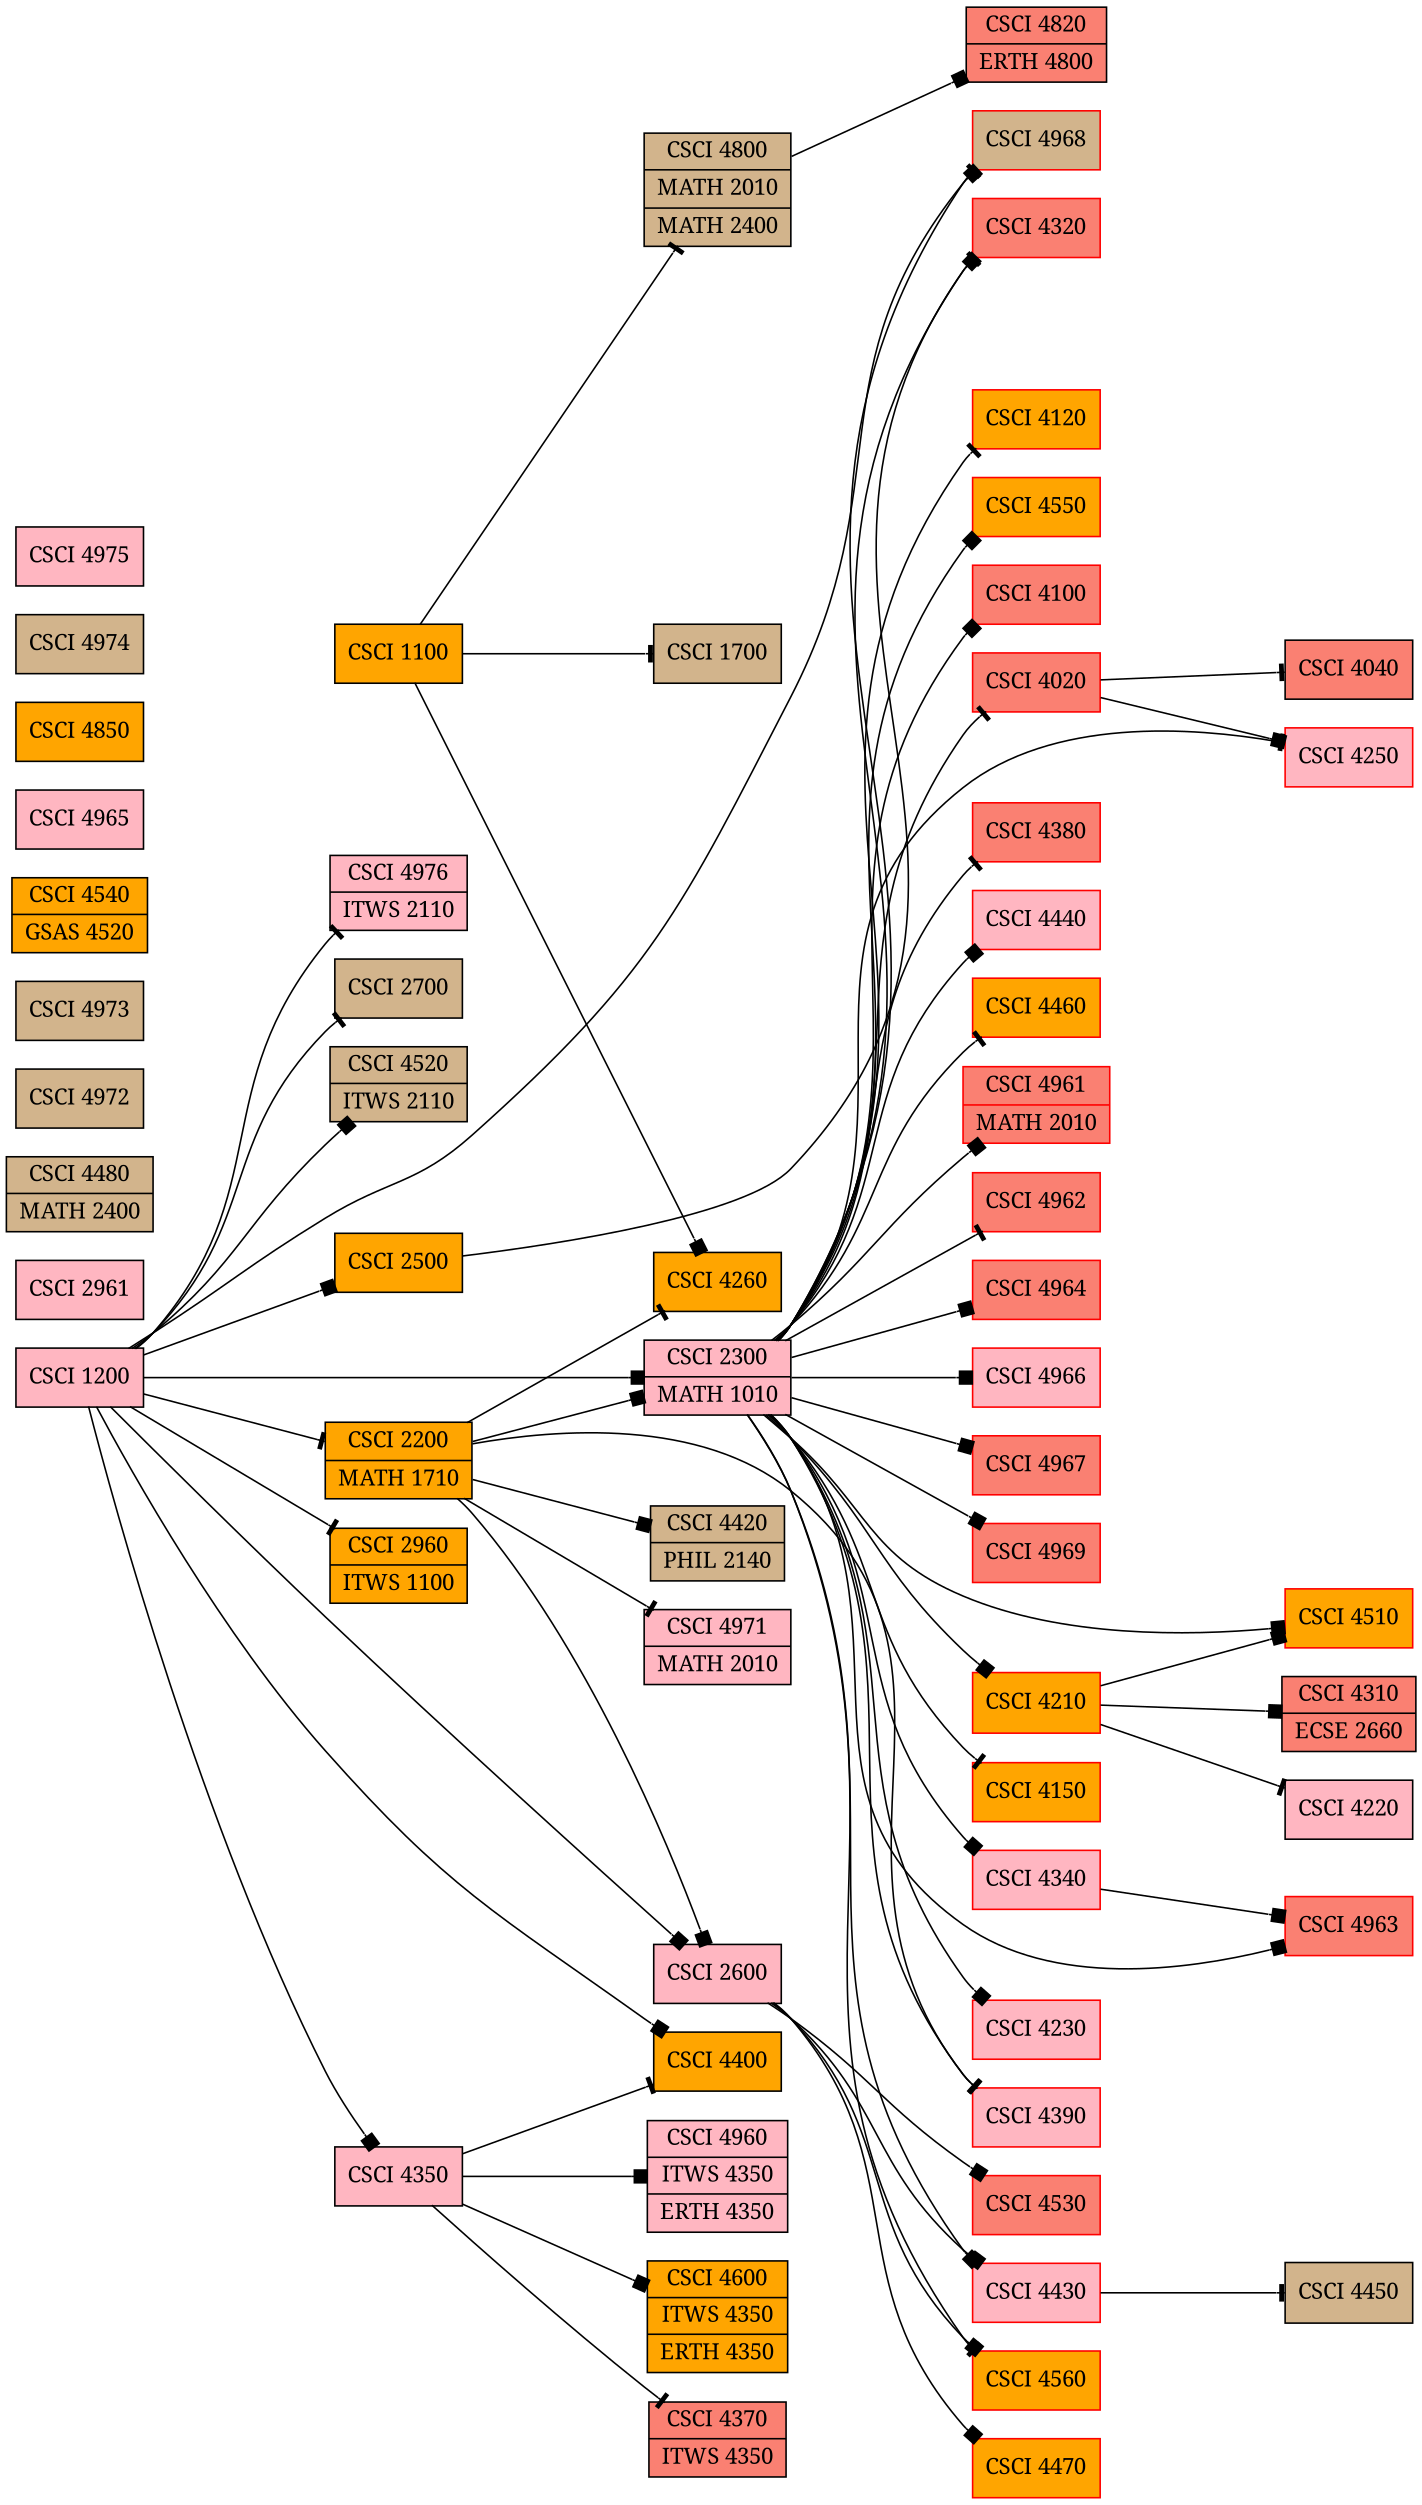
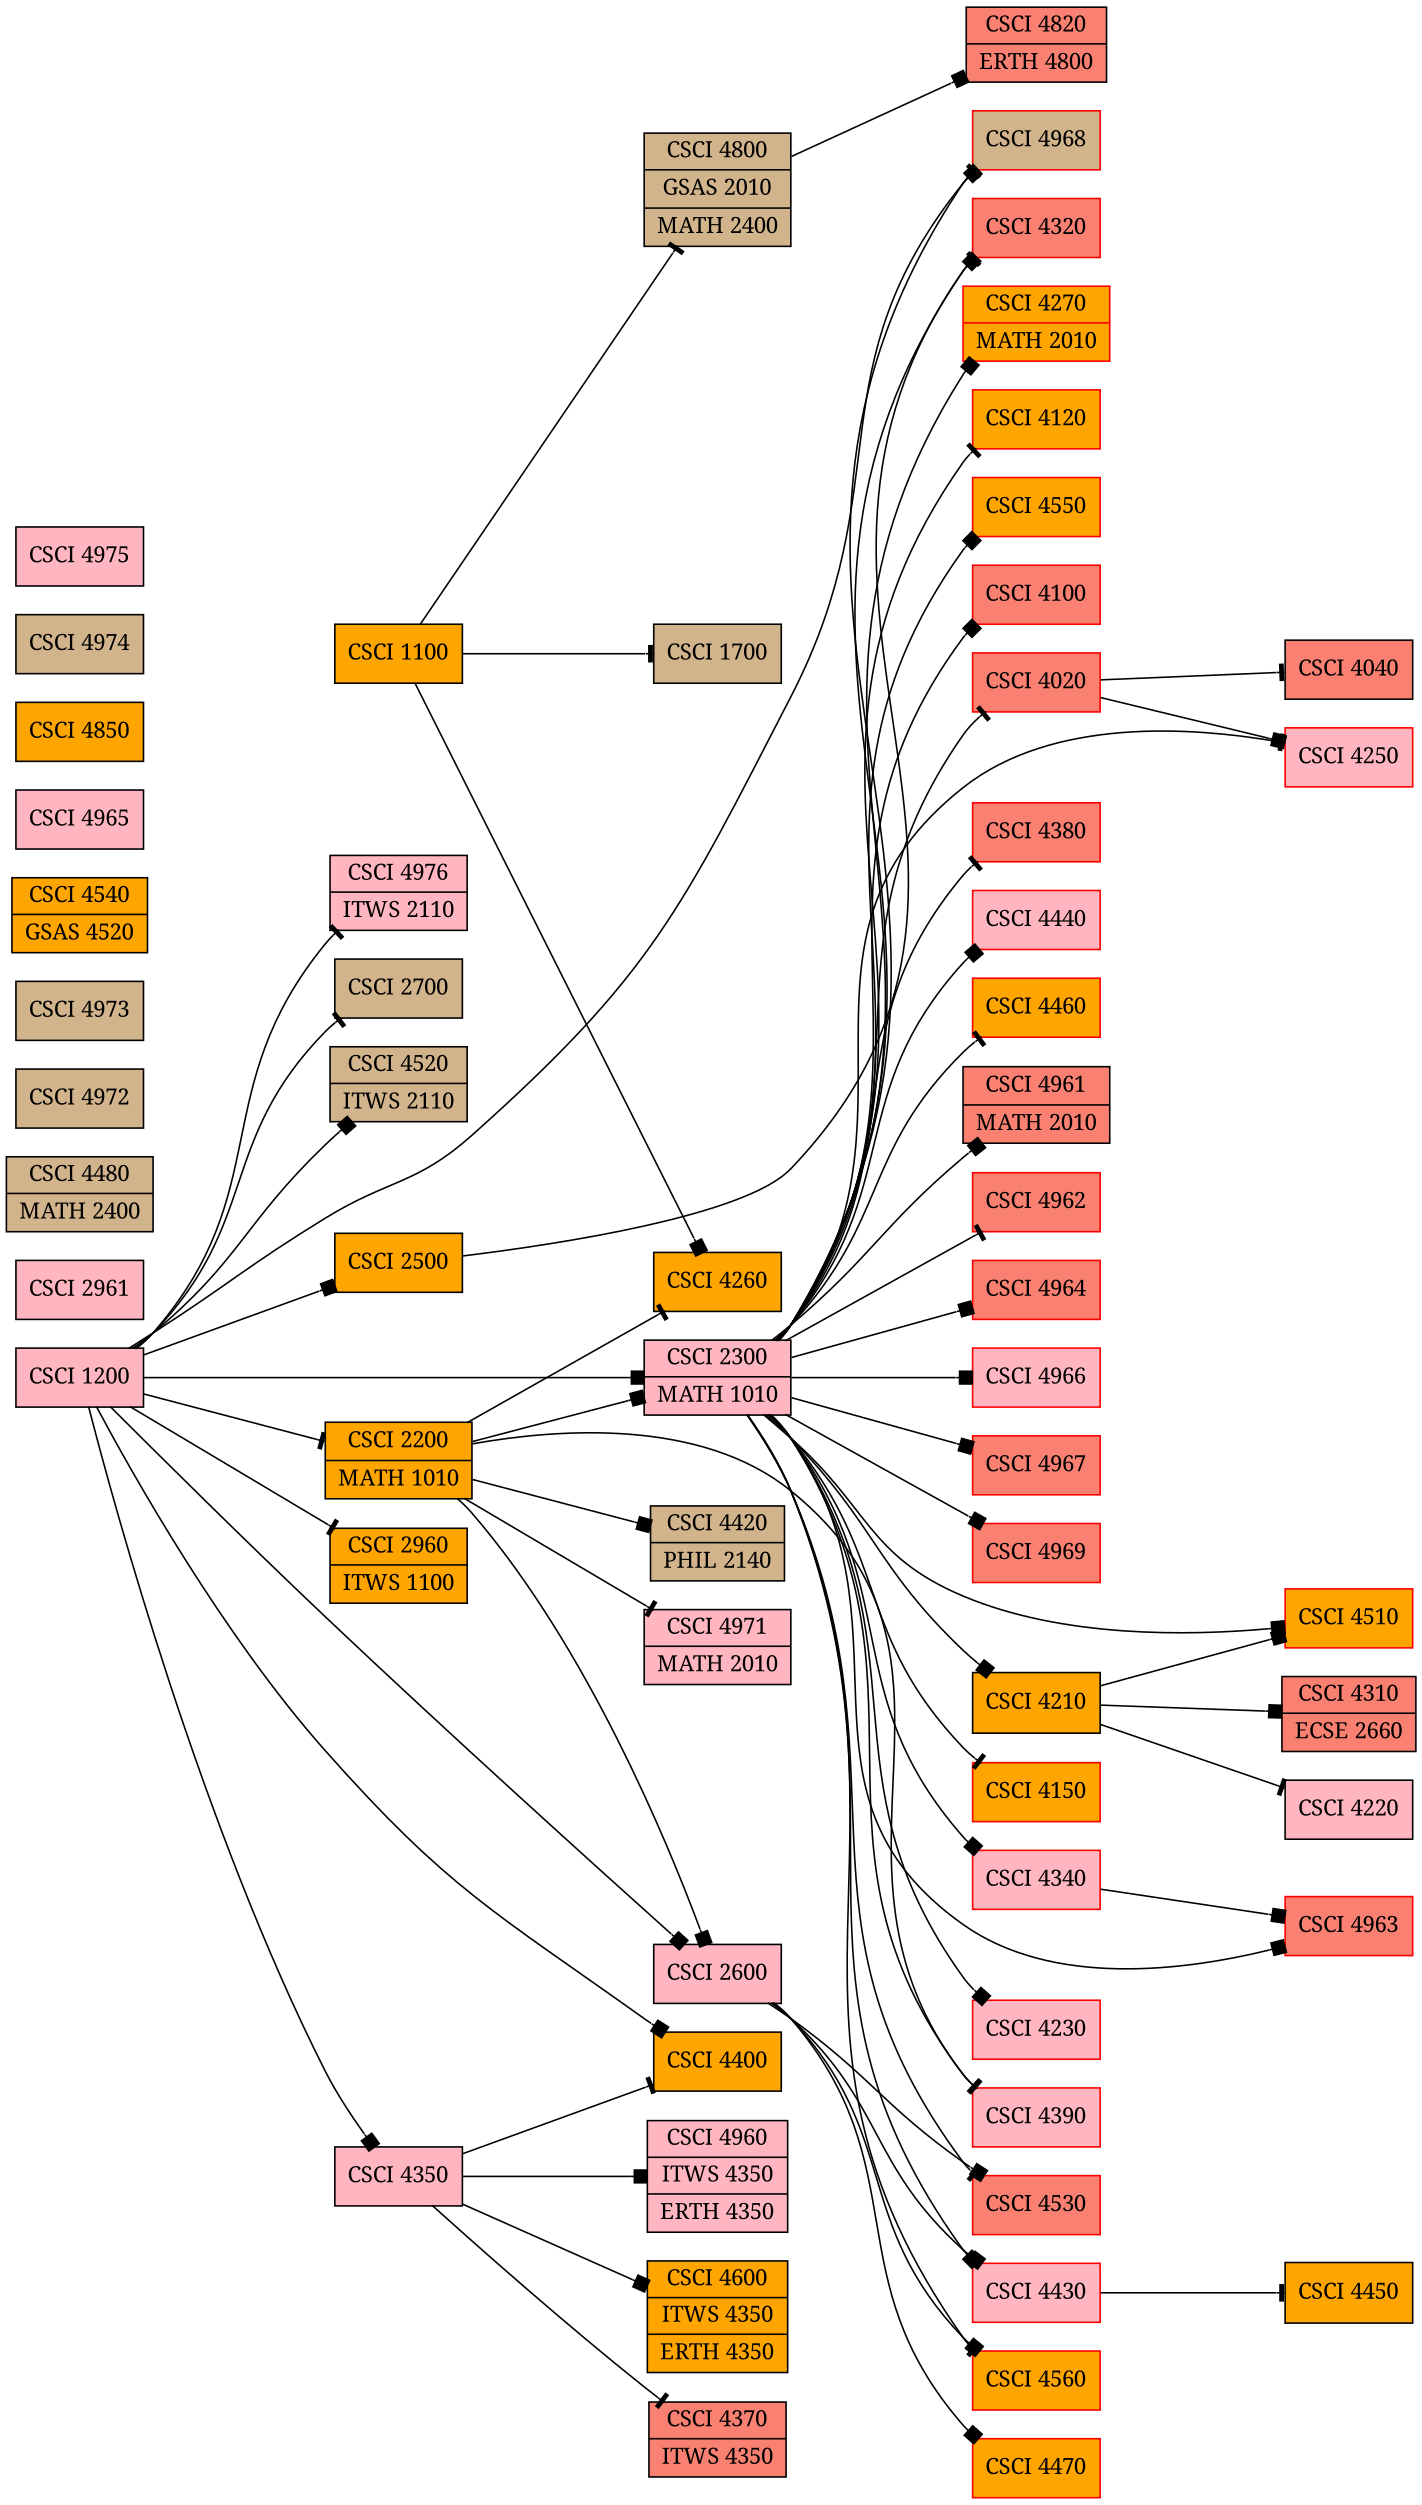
node "CSCI 4800": text "MATH 2010" -> "GSAS 2010"
node "CSCI 4270": added
node "CSCI 4961": color red -> black
node "CSCI 2200": text "MATH 1710" -> "MATH 1010"
node "CSCI 4210": color red -> black
edge "CSCI 2300" -> "CSCI 4530": added
node "CSCI 4450": fillcolor tan -> orange
